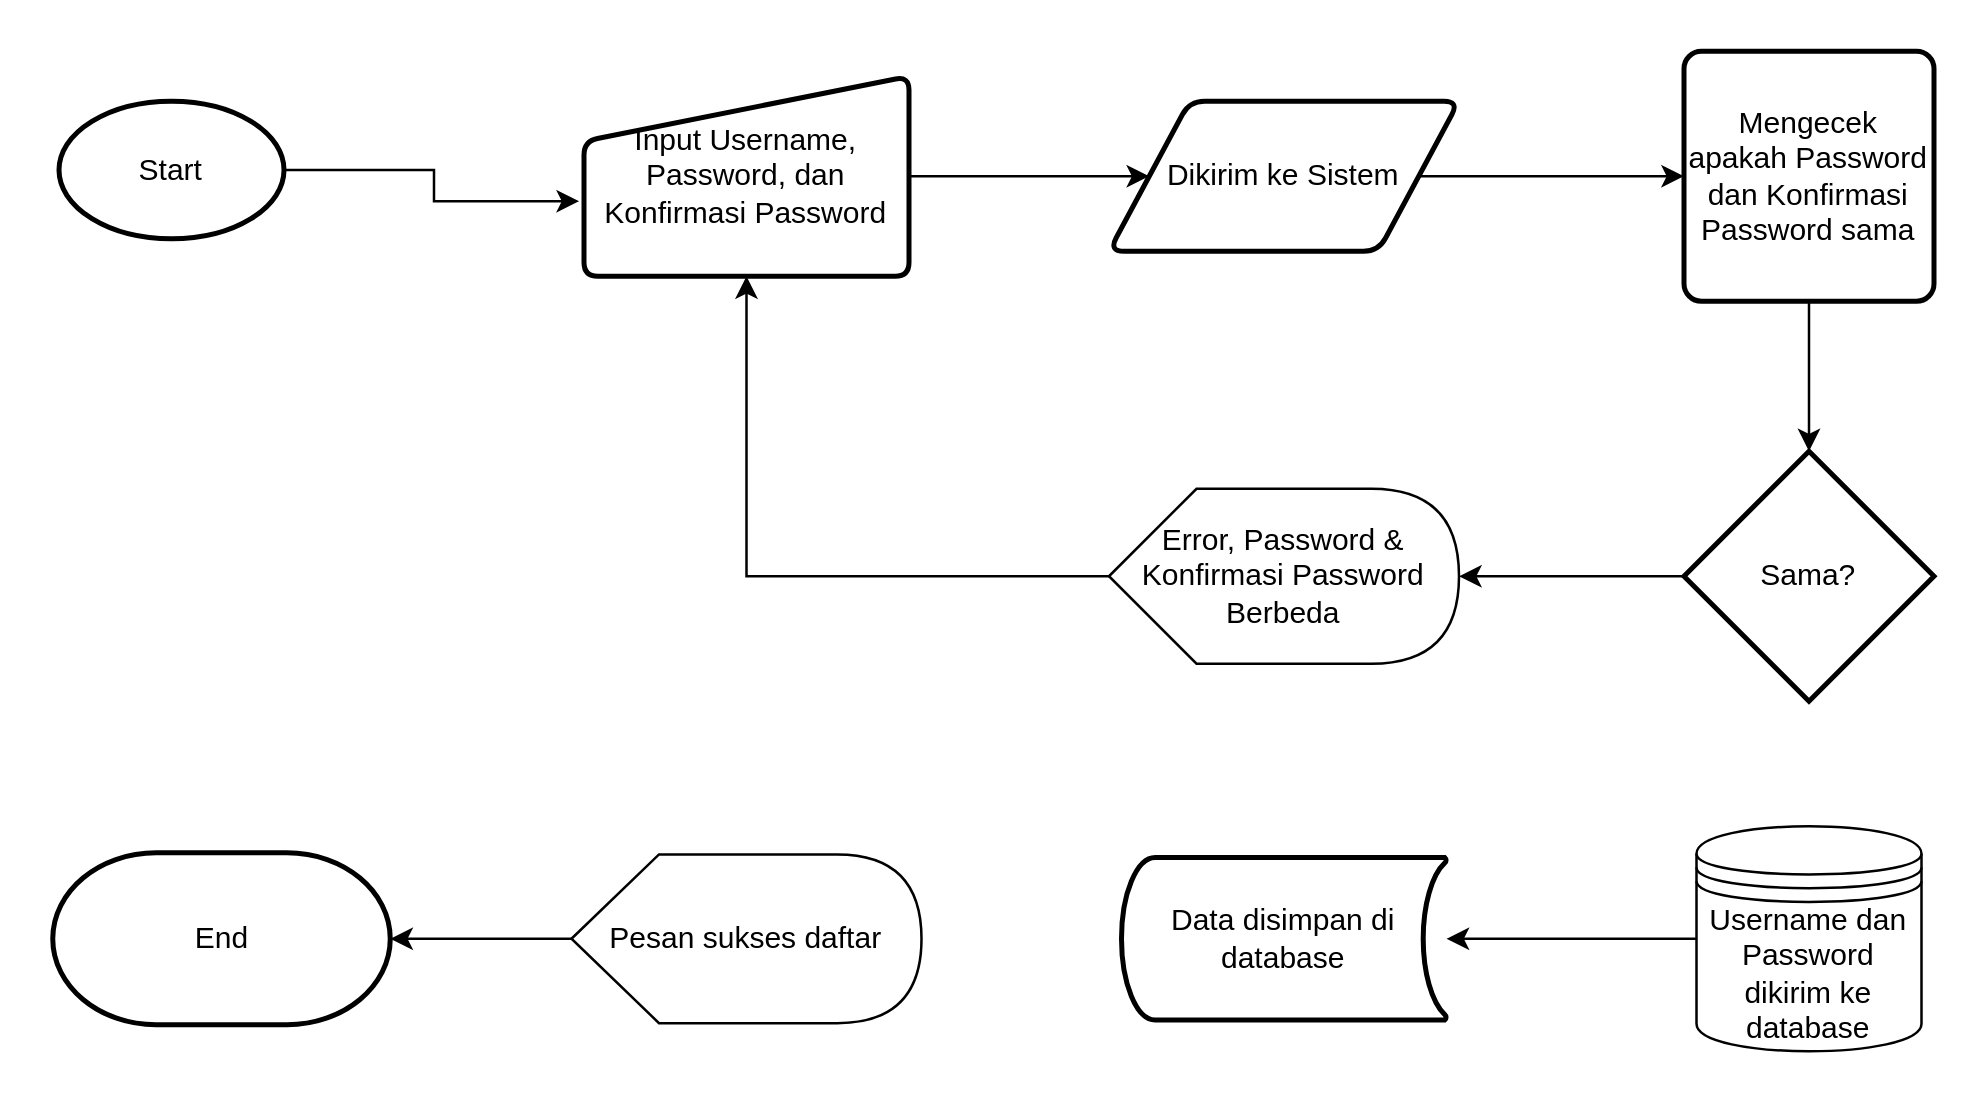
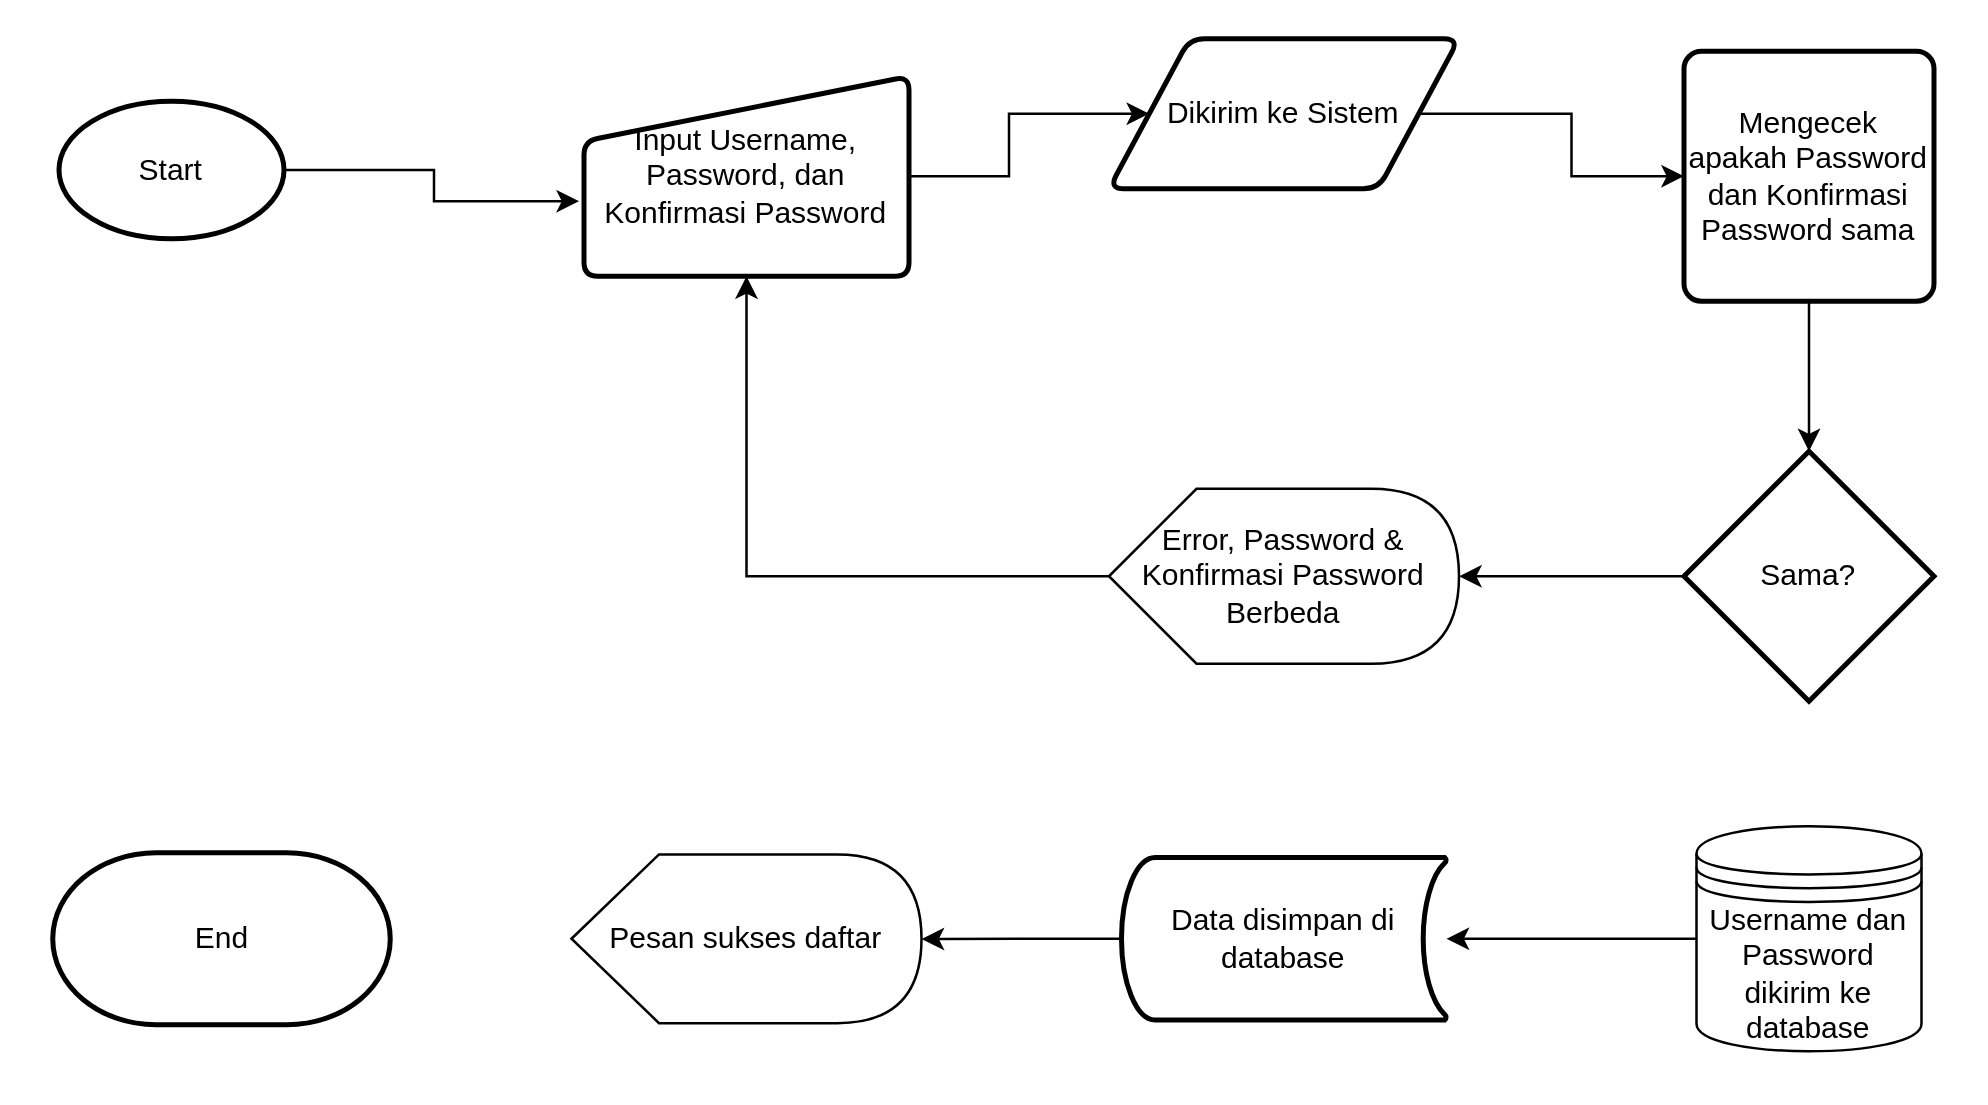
node "Dikirim ke Sistem": moved (1284, 176) -> (1284, 114)
edge "Pesan sukses daftar" -> "End": removed
edge "Data disimpan di database" -> "Pesan sukses daftar": added
